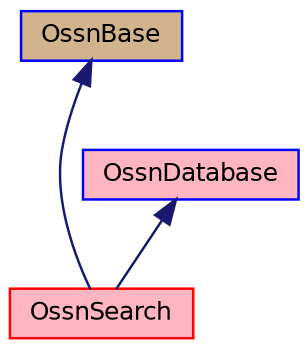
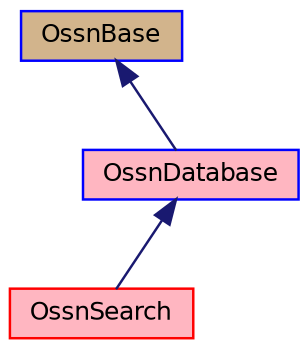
edge "OssnSearch" -> "OssnBase": now "OssnDatabase" -> "OssnBase"
